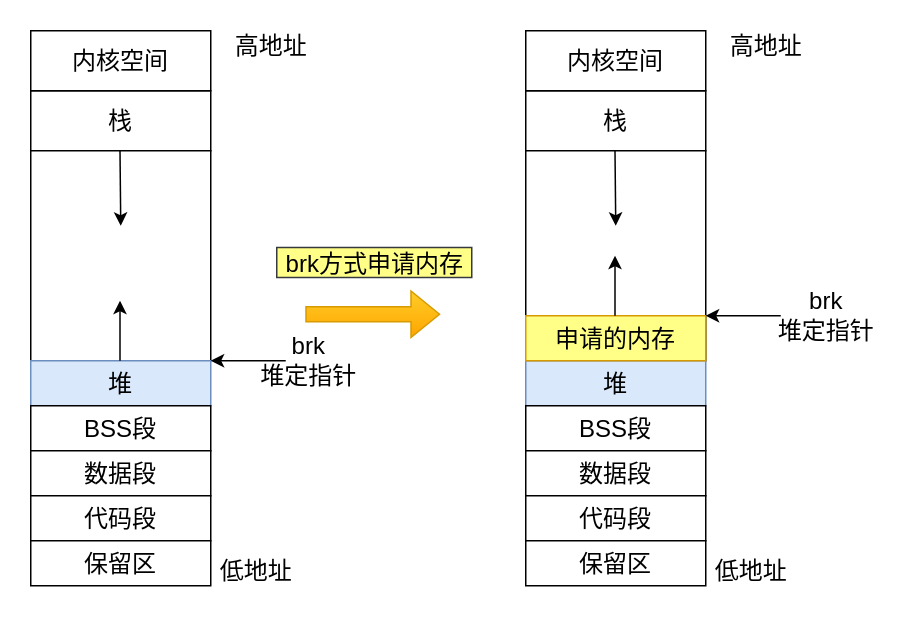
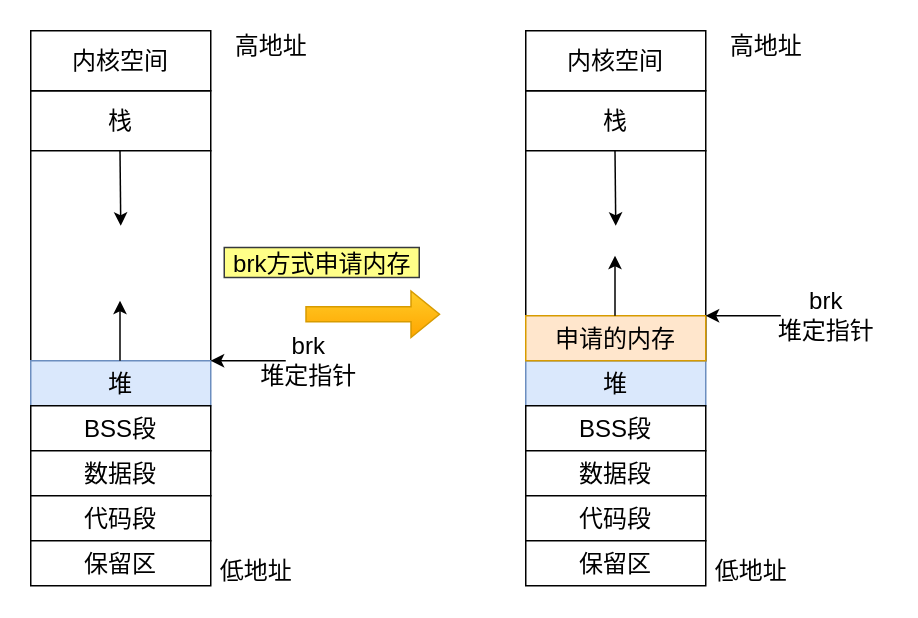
node "brk方式申请内存": moved (374, 263) -> (322, 263)
node "申请的内存": fillcolor #ffff88 -> #ffe6cc
